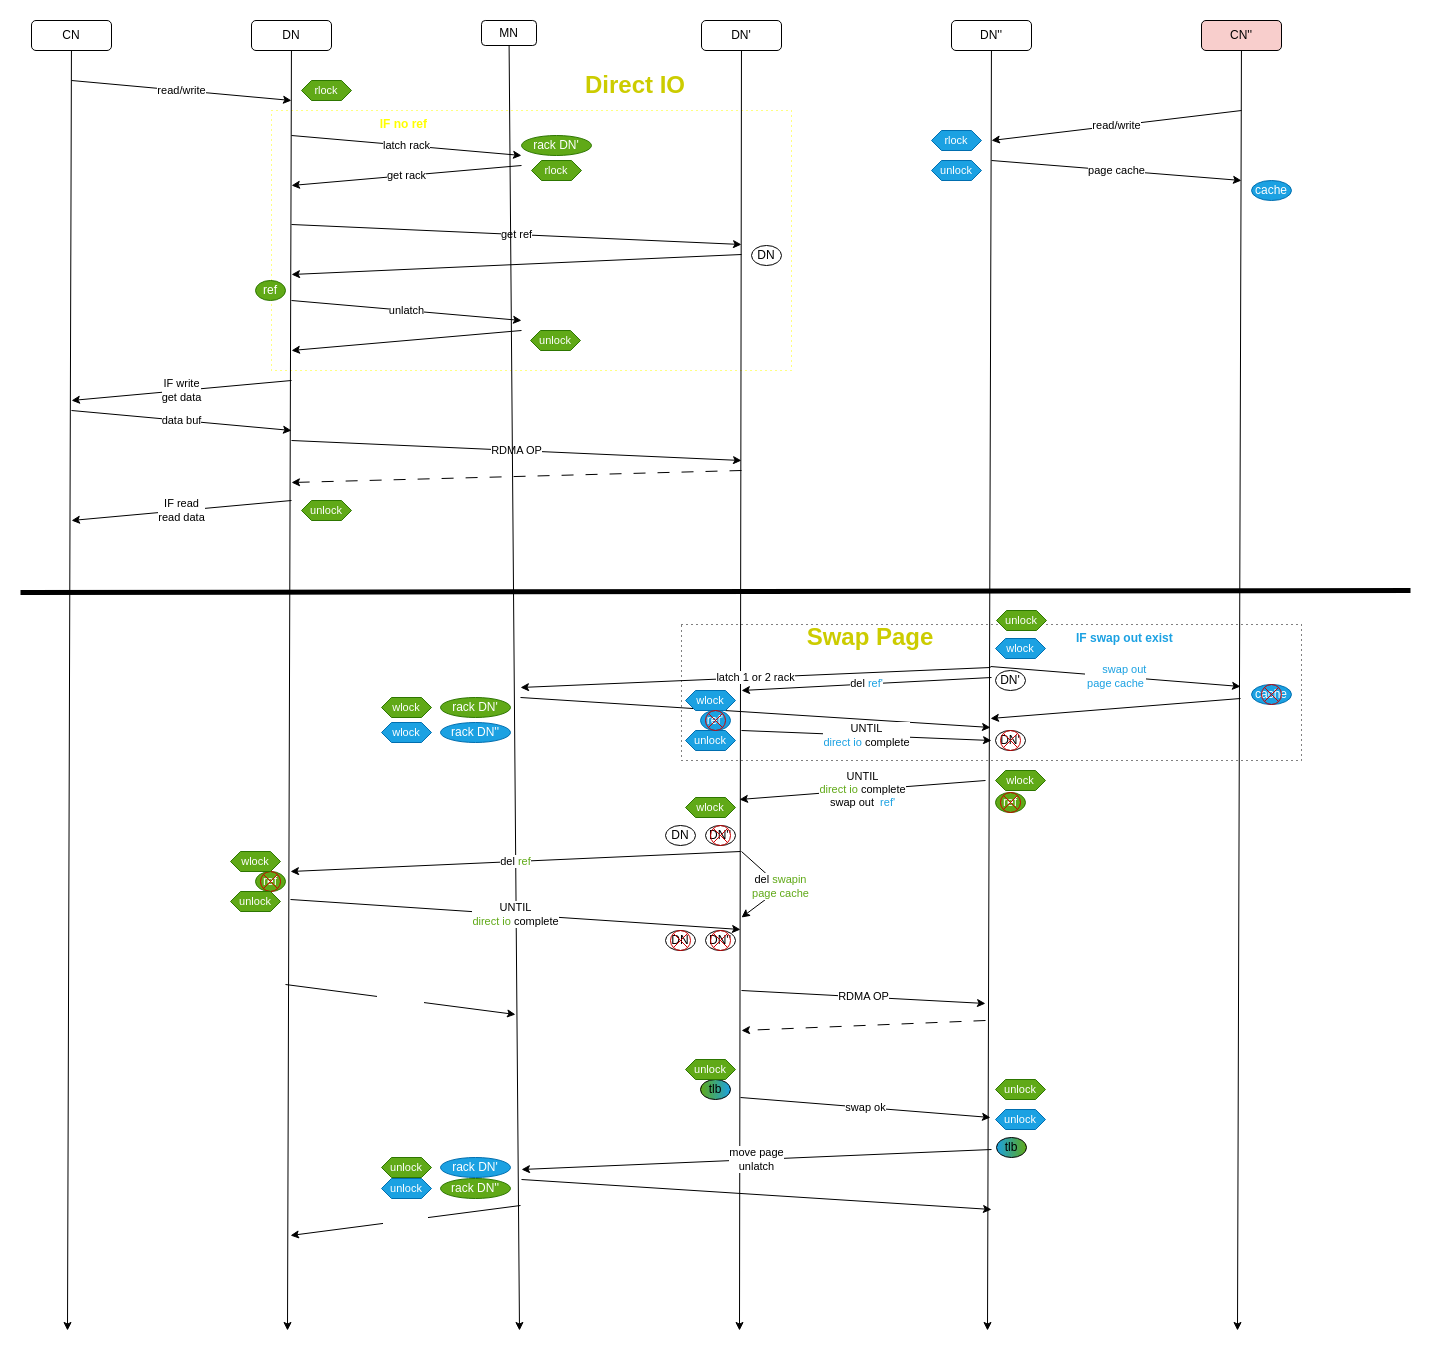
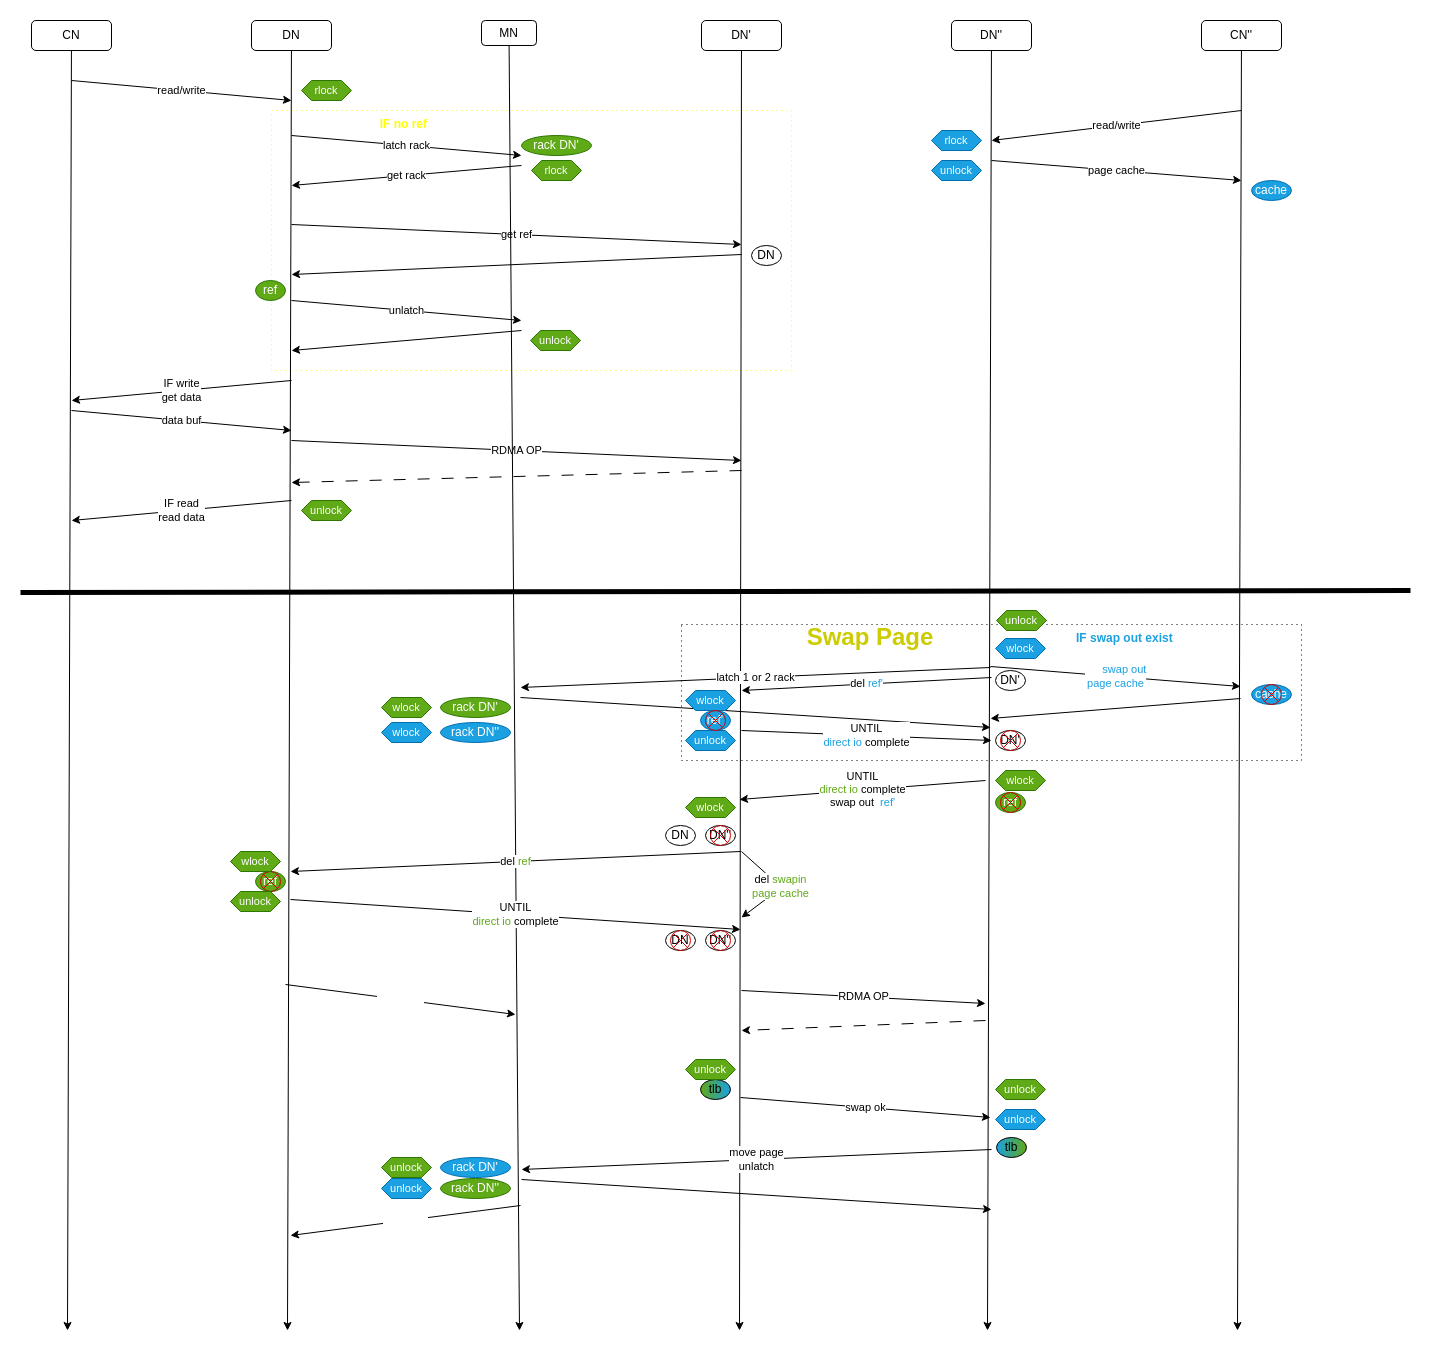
node "CN''": fillcolor #f8cecc -> #ffffff
node "Direct IO": removed
